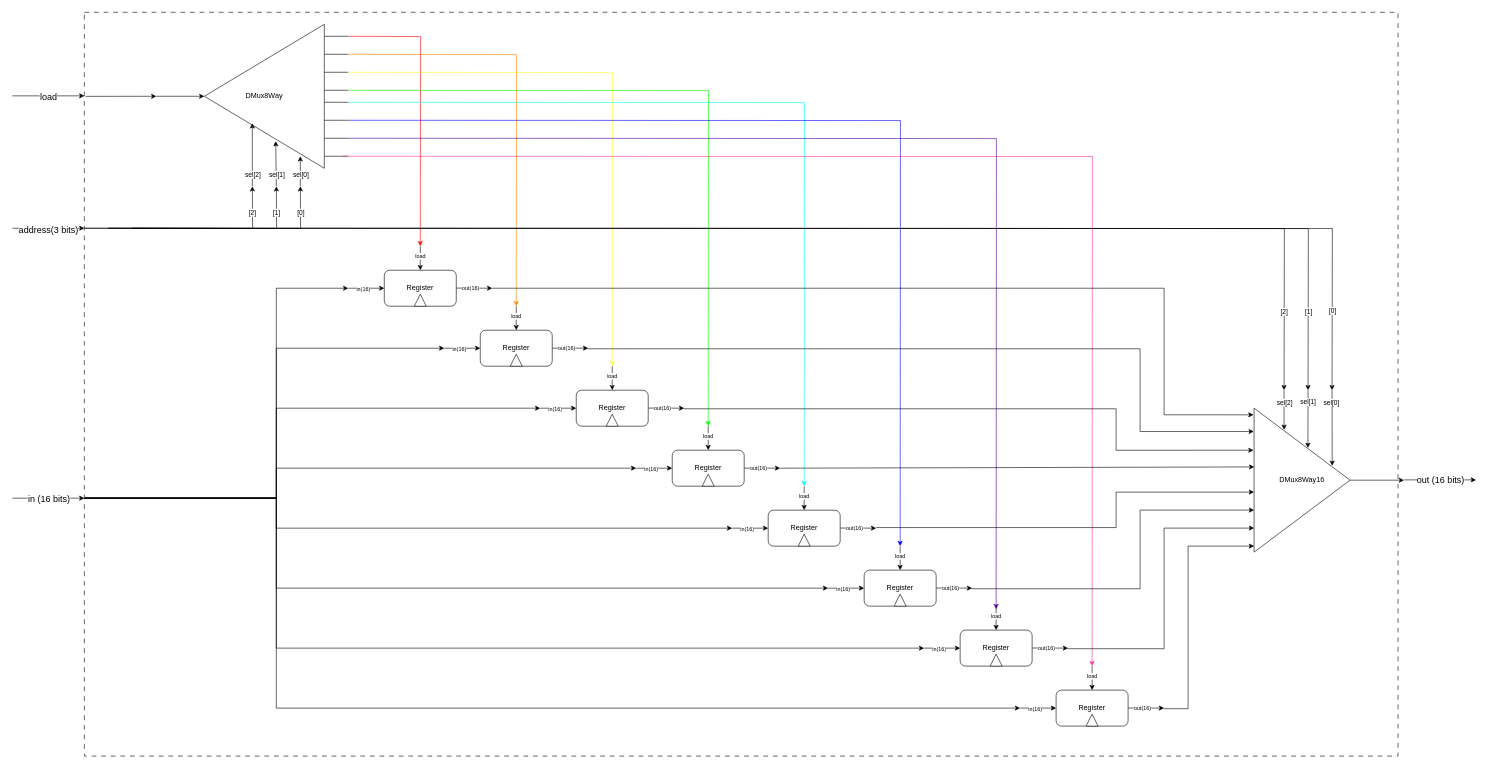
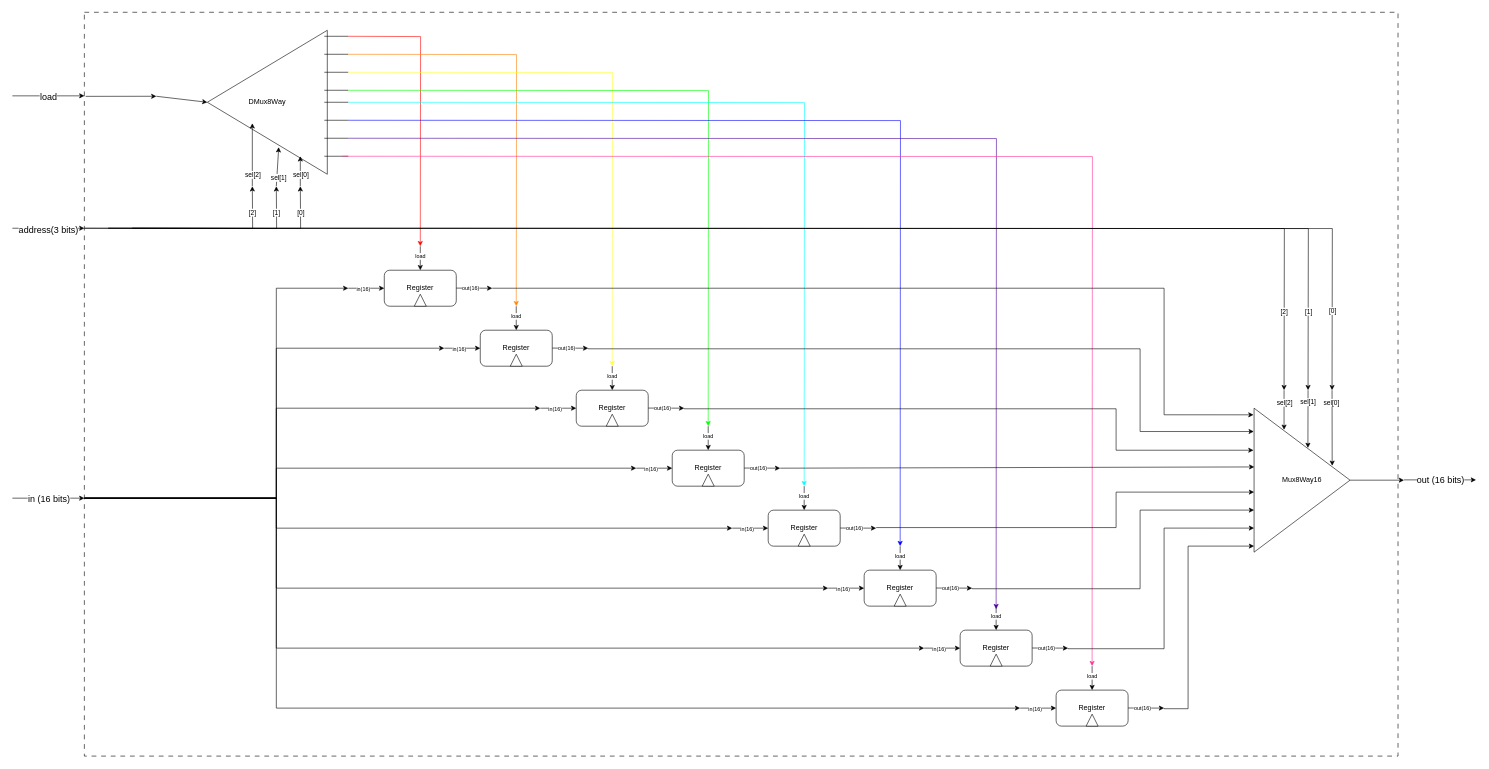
node "DMux8Way": moved (264, 96) -> (267, 102)
node "DMux8Way16": label "DMux8Way16" -> "Mux8Way16"
